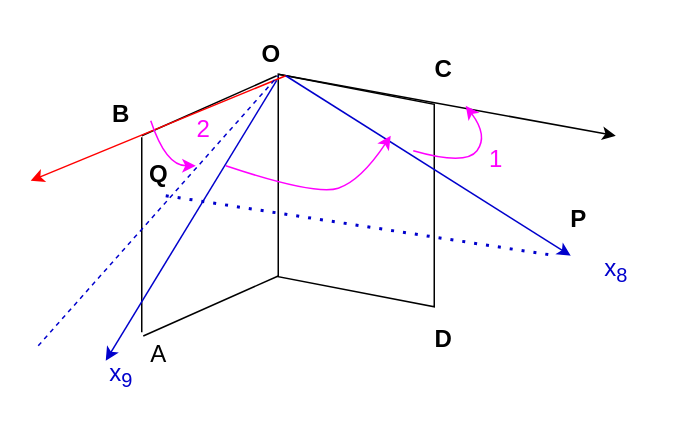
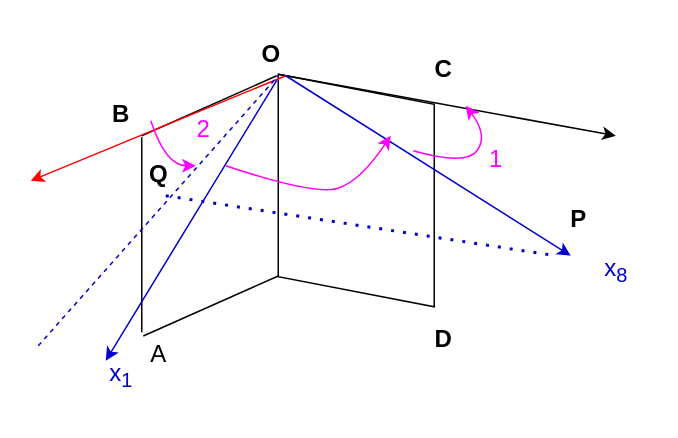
node "x9": label "x9" -> "x1"
